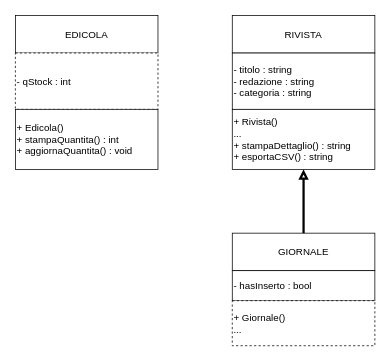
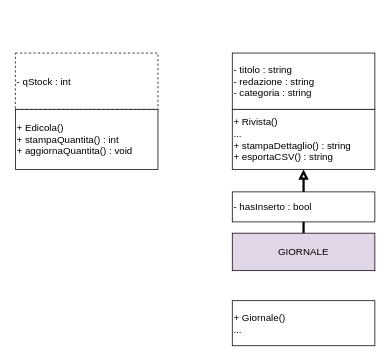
node "EDICOLA": removed
node "RIVISTA": removed
node "GIORNALE": fillcolor #ffffff -> #e1d5e7
node "- hasInserto : bool": moved (303, 285) -> (303, 207)
node "+ Giornale() ...": style dashed -> solid
